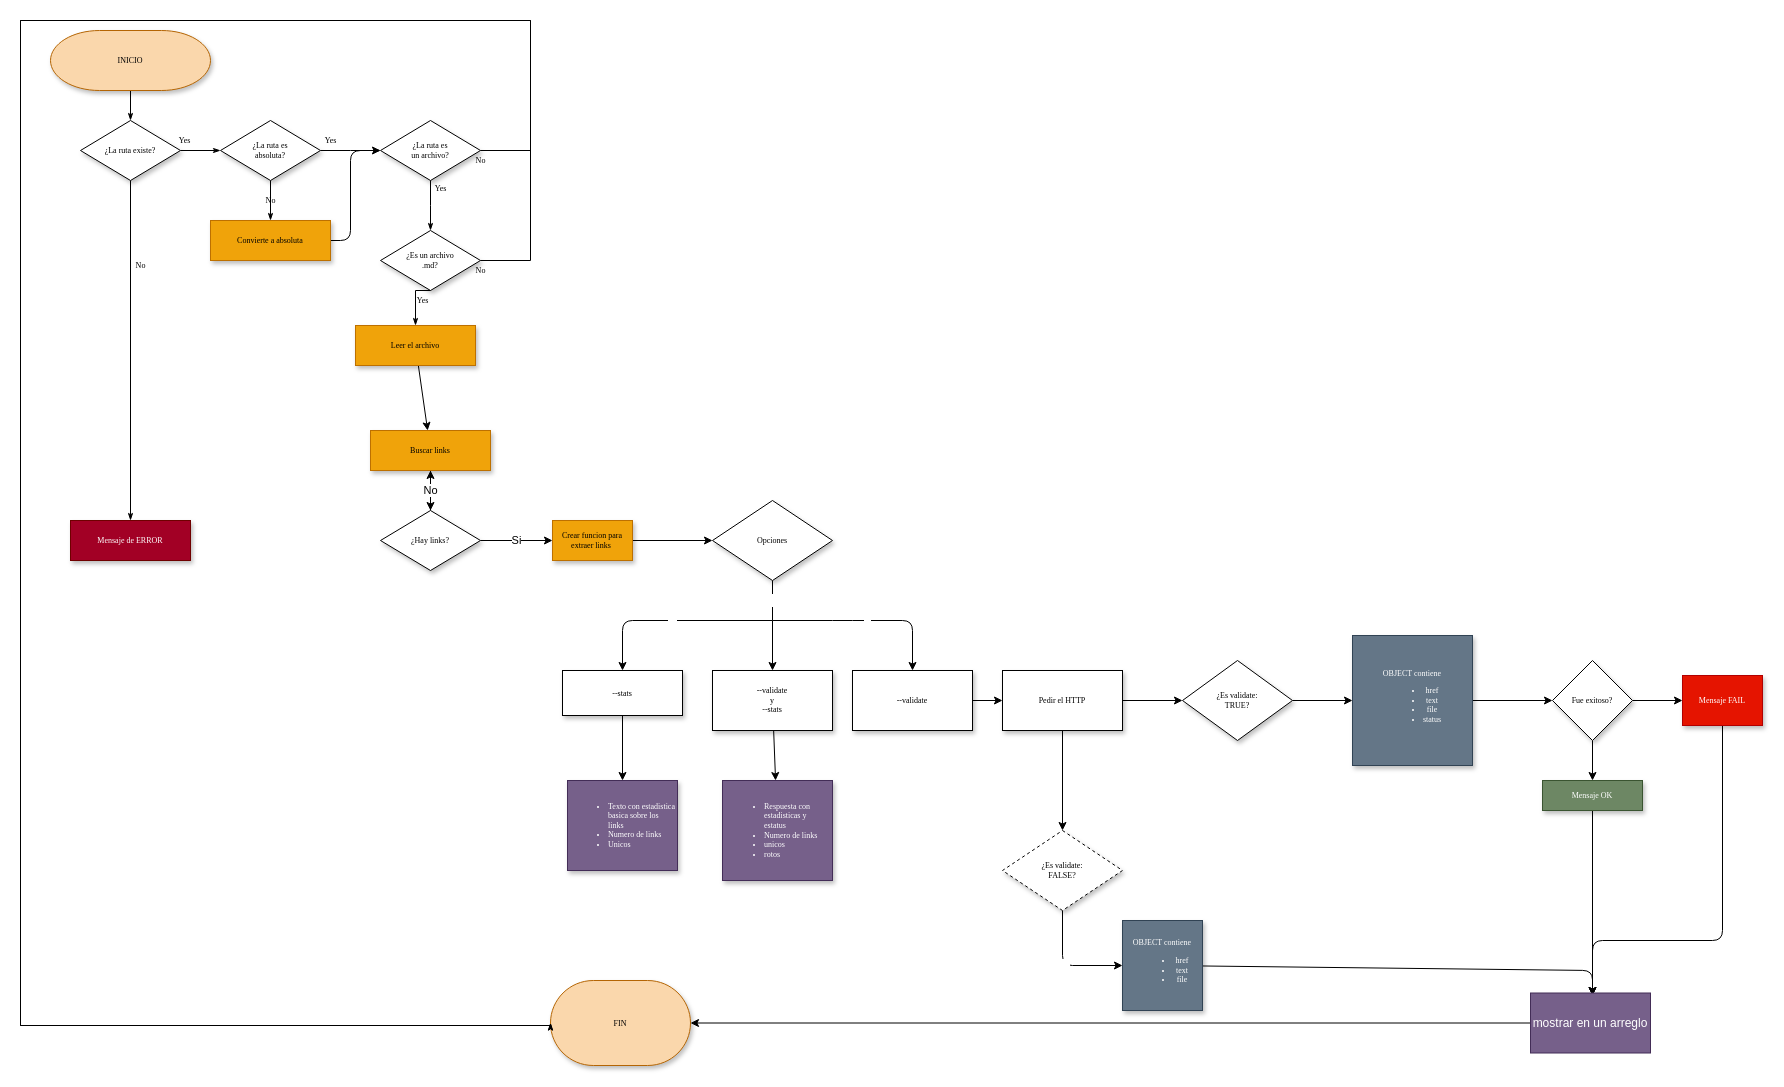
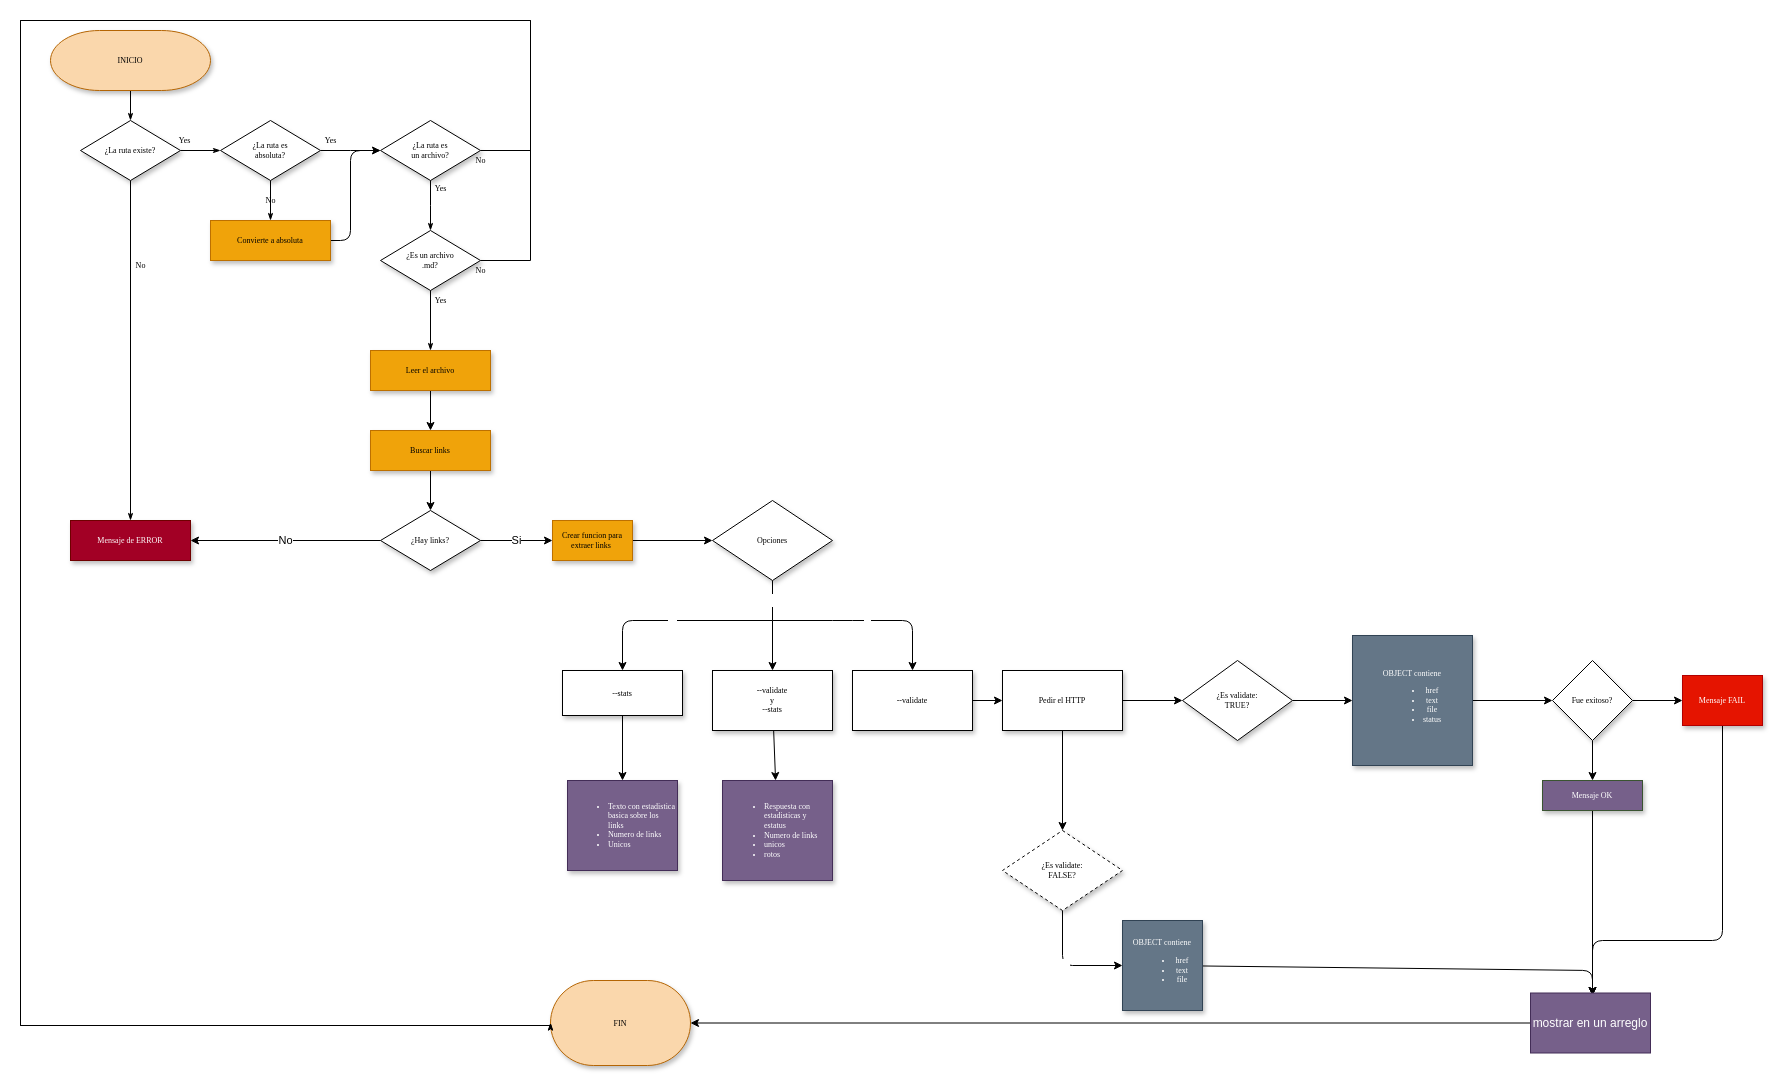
node "Leer el archivo": moved (416, 346) -> (431, 371)
edge "¿Hay links?" -> "Buscar links": now "¿Hay links?" -> "Mensaje de ERROR"
node "Mensaje OK": fillcolor #6d8764 -> #76608a
